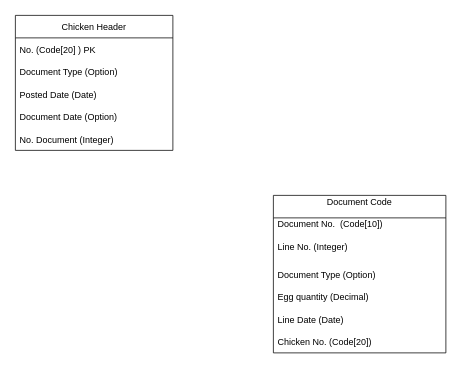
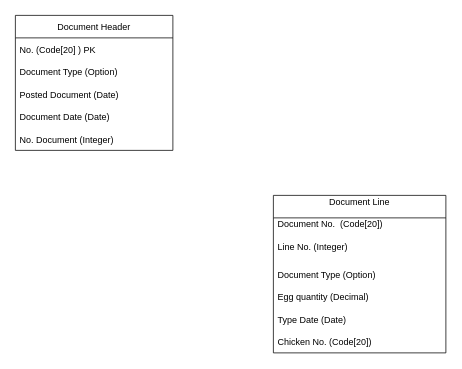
node "Chicken Header": label "Chicken Header" -> "Document Header"
node "Posted Date (Date)": label "Posted Date (Date)" -> "Posted Document (Date)"
node "Document Date (Option)": label "Document Date (Option)" -> "Document Date (Date)"
node "Document Code": label "Document Code" -> "Document Line"
node "Document No. (Code[10])": label "Document No. (Code[10])" -> "Document No. (Code[20])"
node "Line Date (Date)": label "Line Date (Date)" -> "Type Date (Date)"
